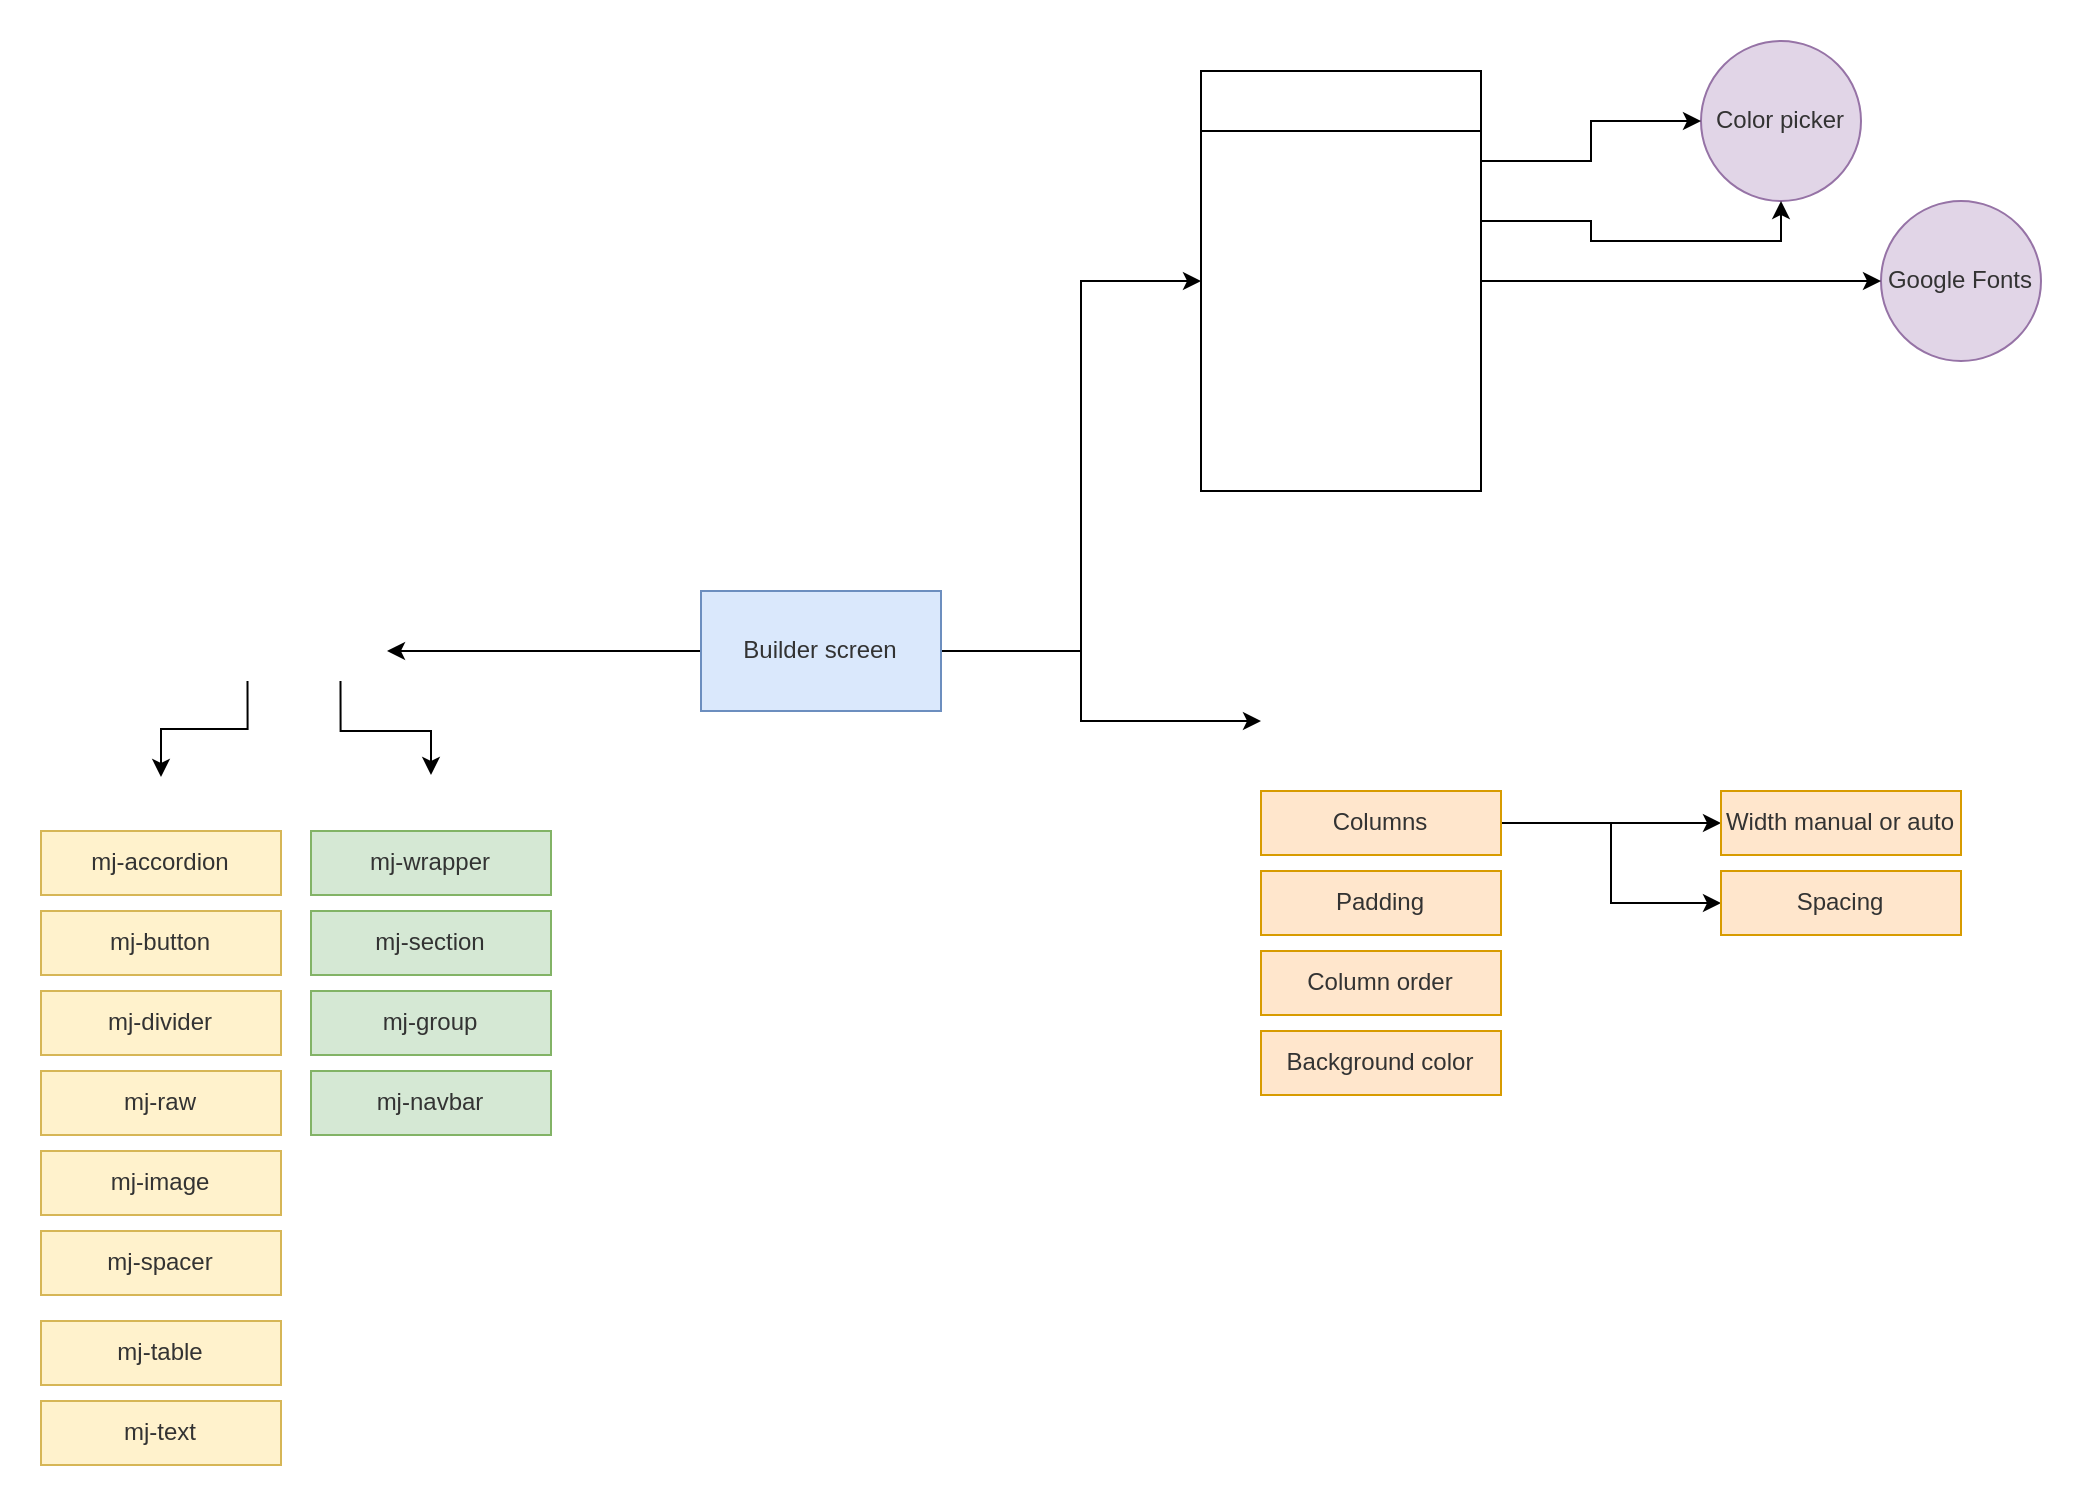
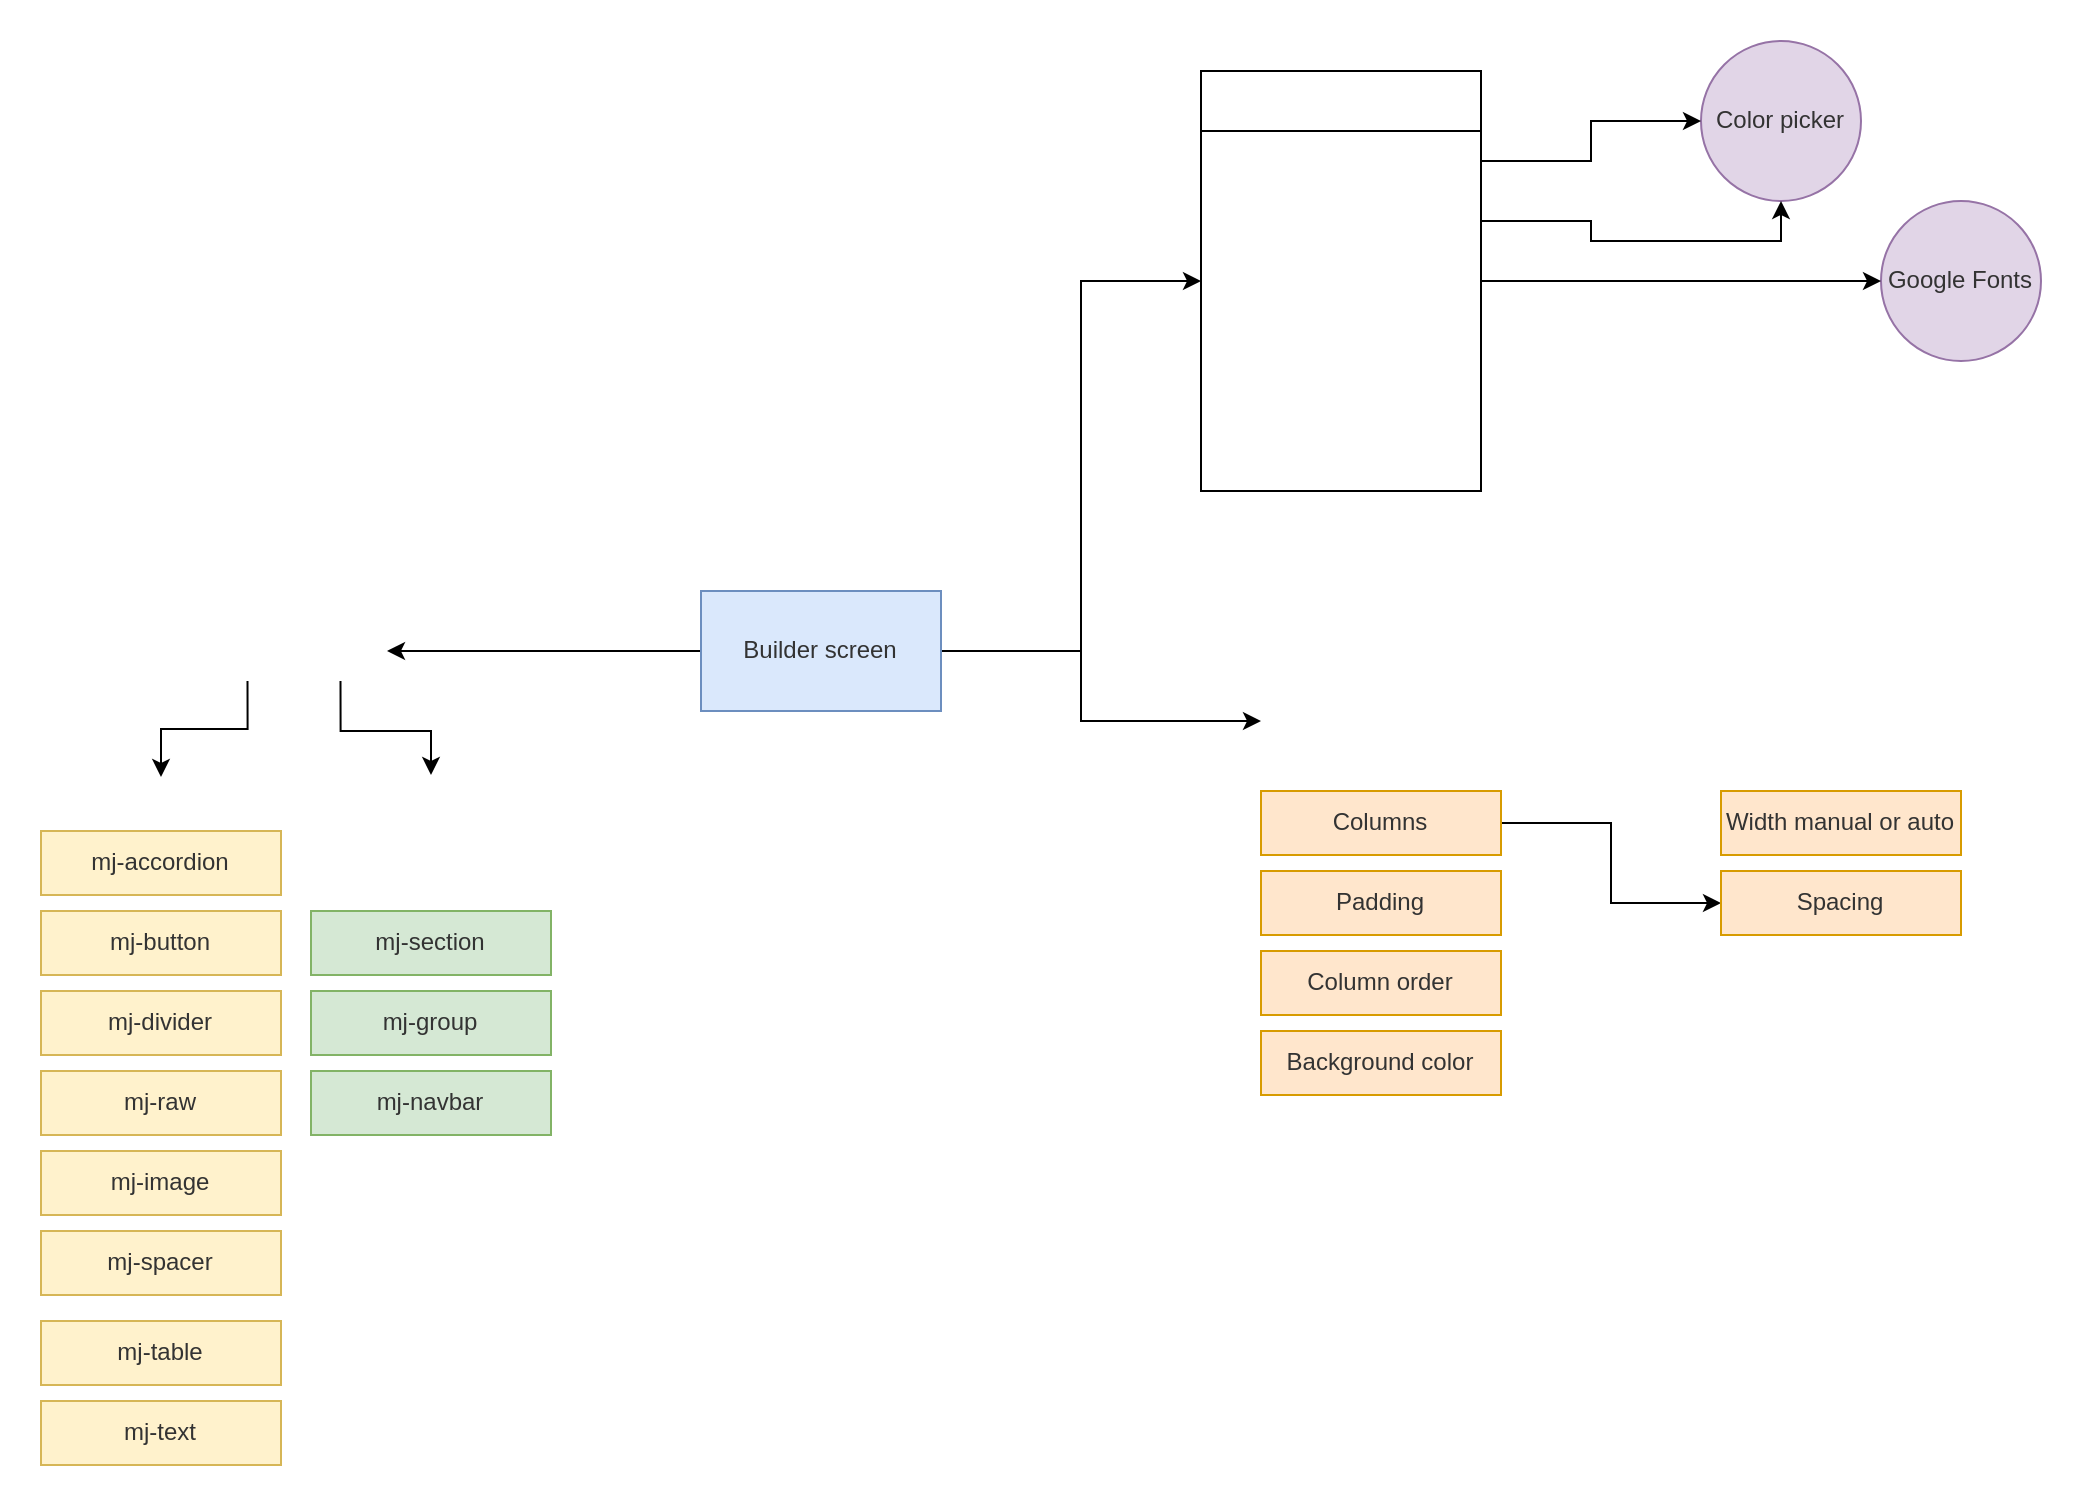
edge "Columns" -> "Width manual or auto": removed
node "mj-wrapper": removed
